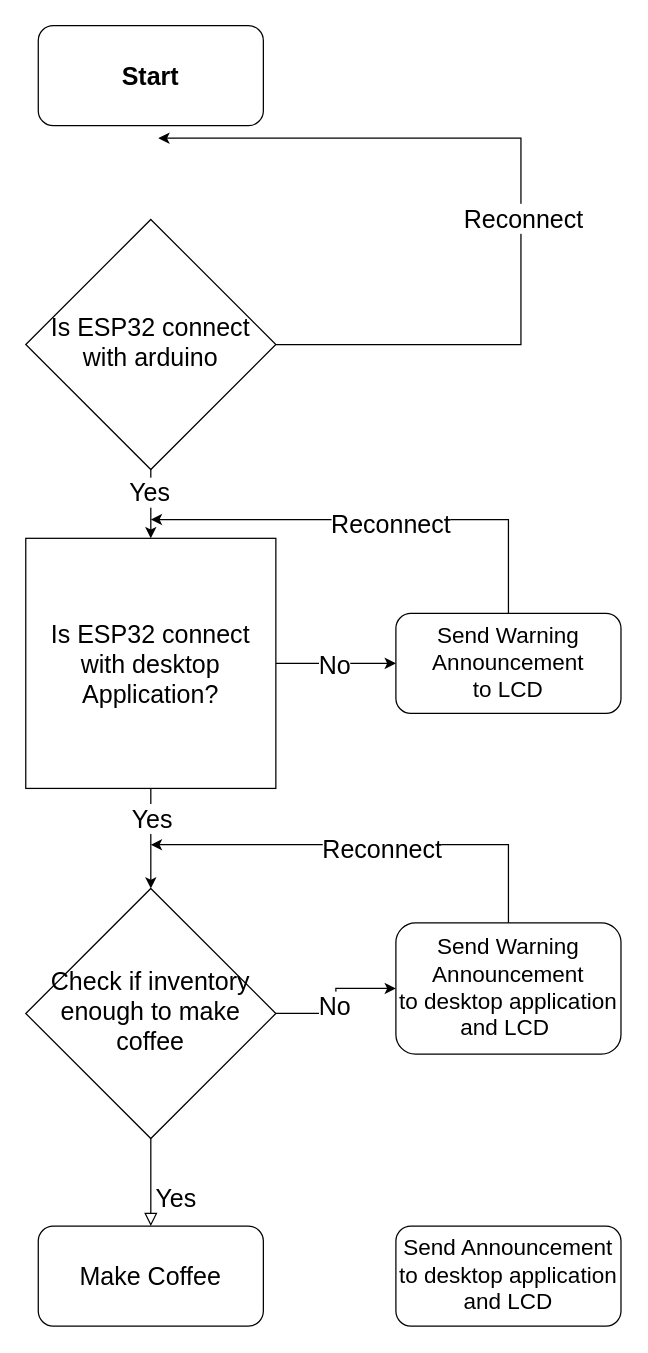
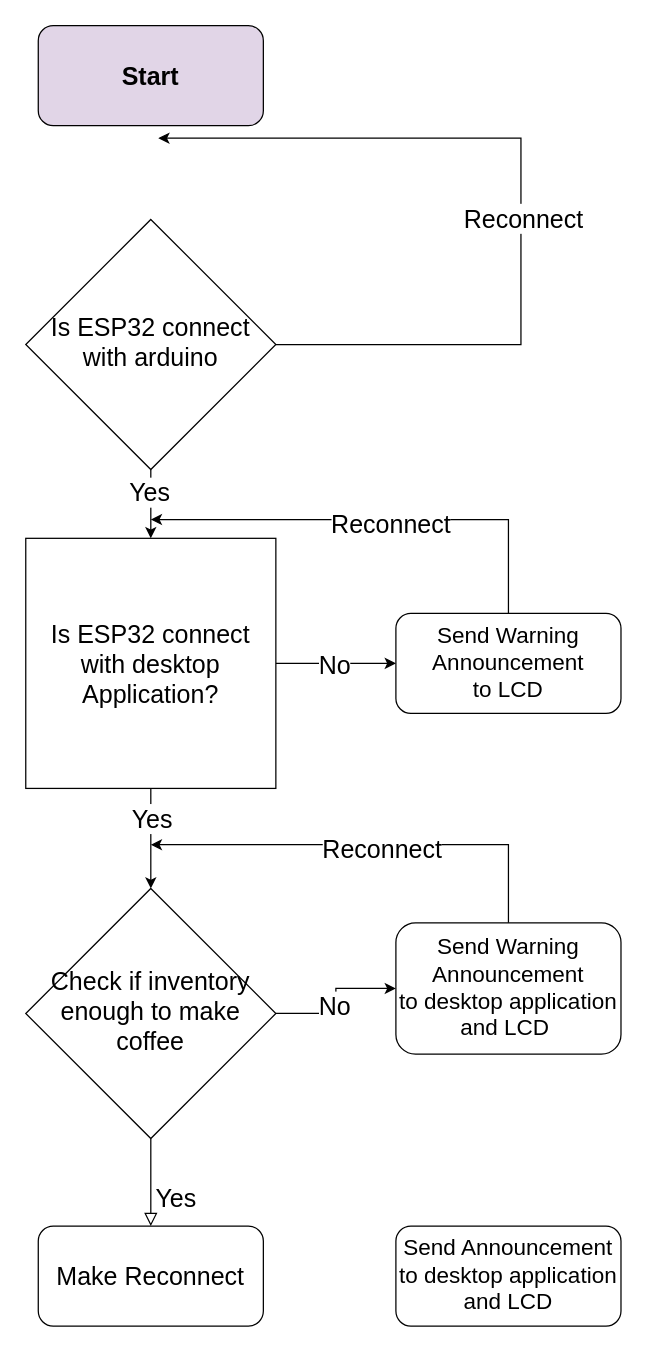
node "Start": fillcolor #ffffff -> #e1d5e7
node "Make Coffee": label "Make Coffee" -> "Make Reconnect"
